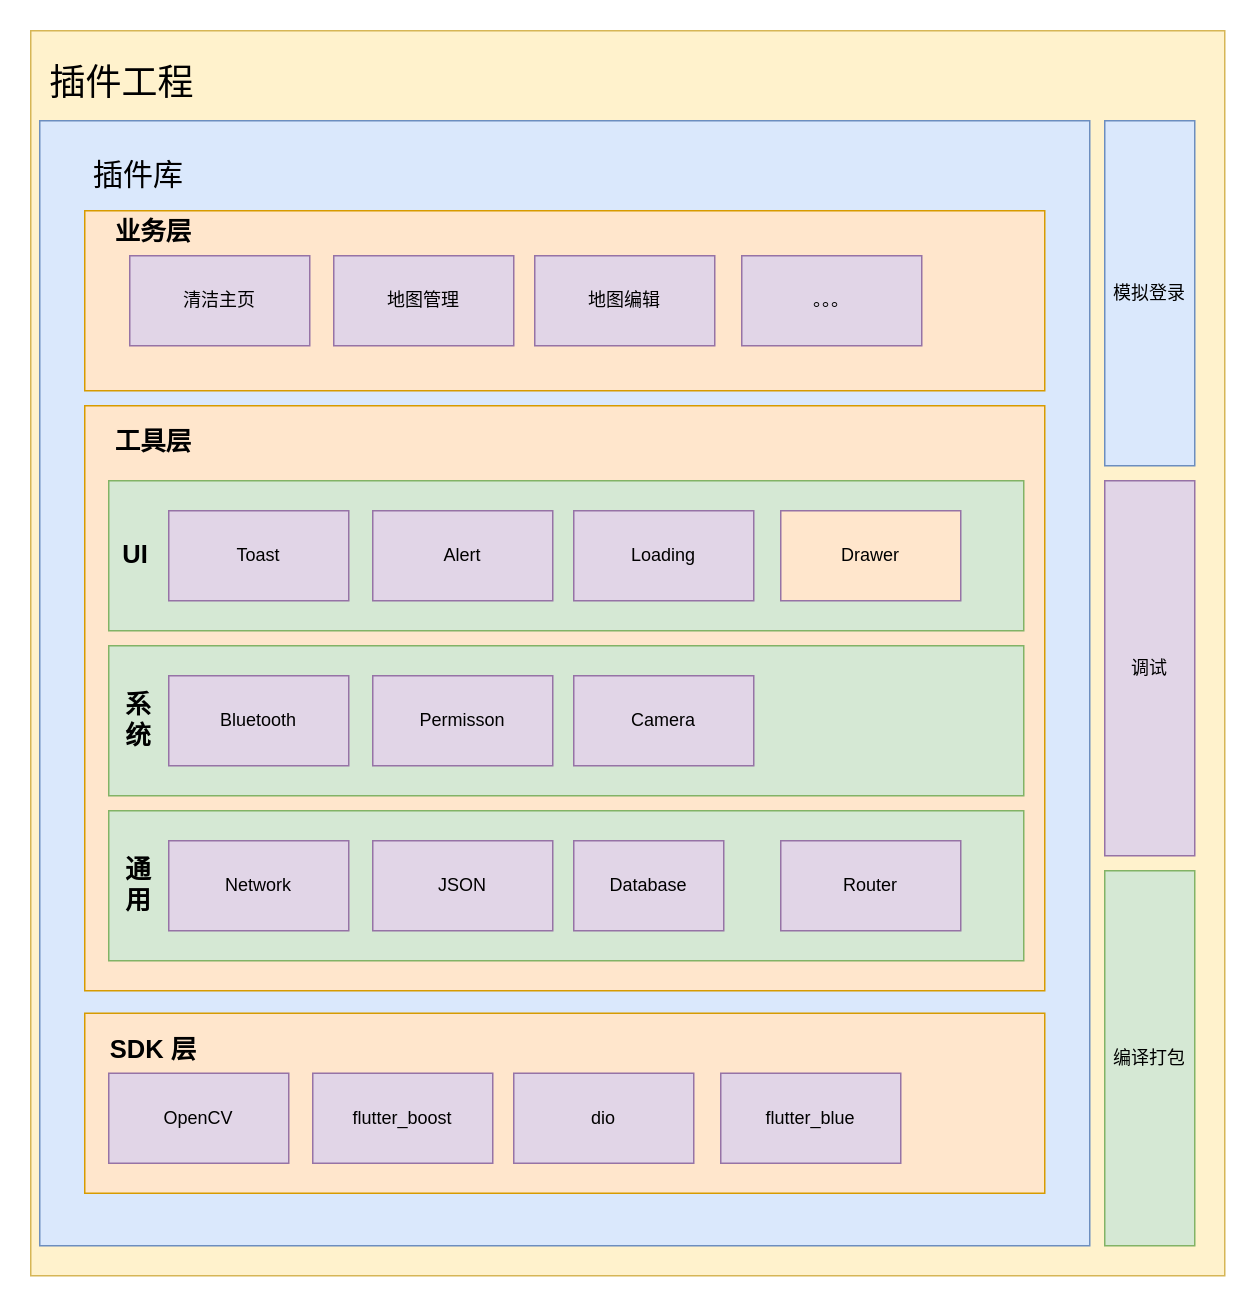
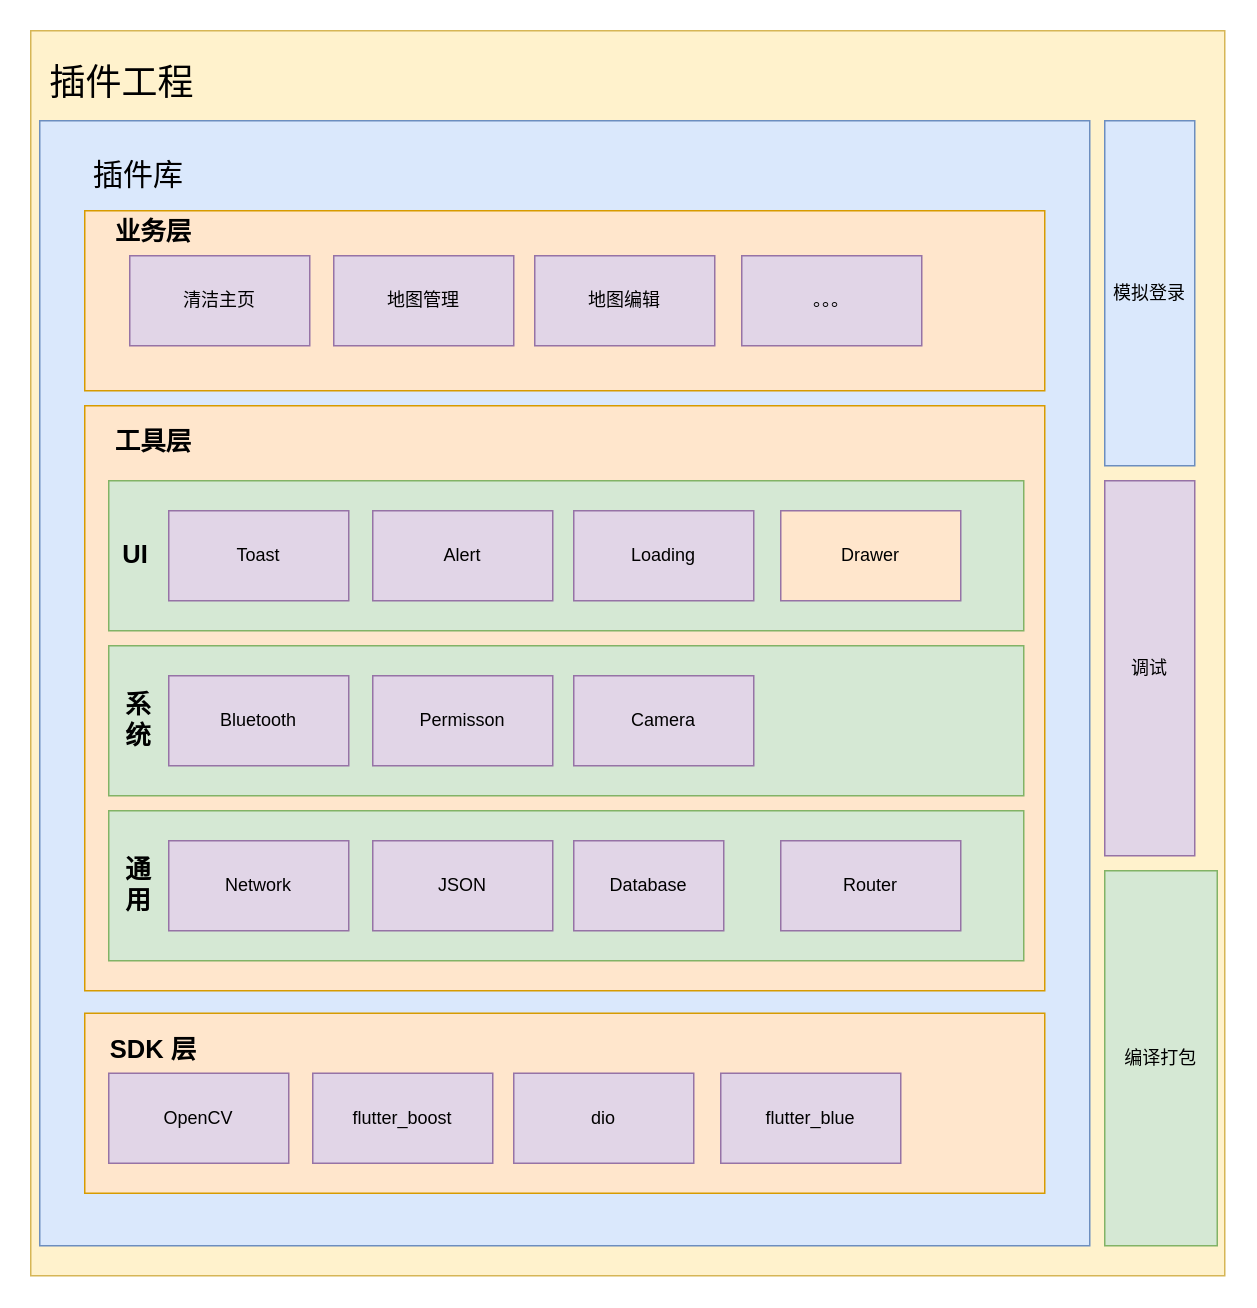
node "编译打包": size 90x375 -> 113x375
